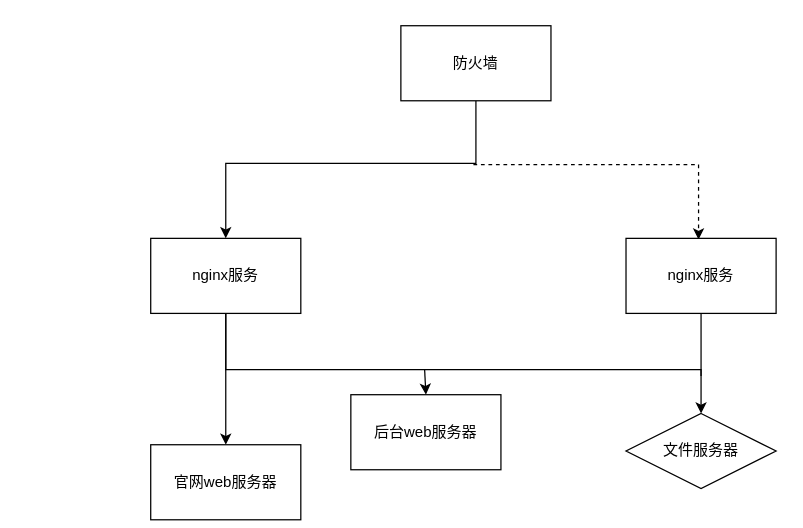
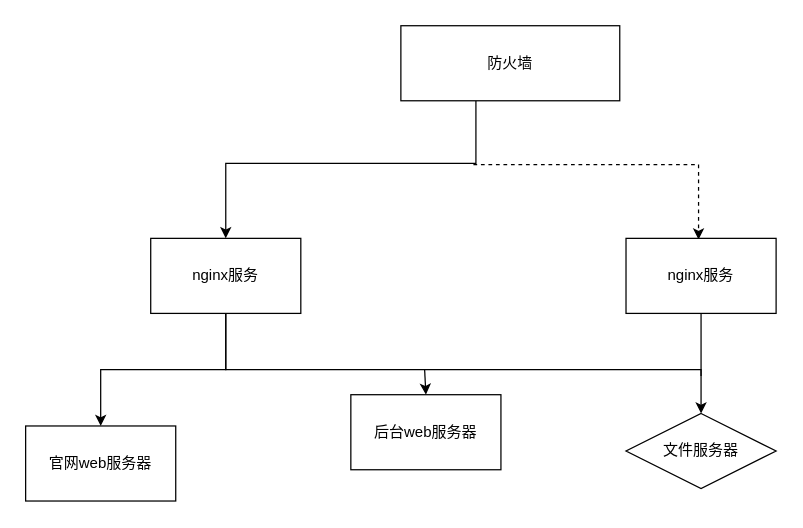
node "防火墙": size 150x75 -> 219x75
node "官网web服务器": moved (226, 482) -> (101, 463)
